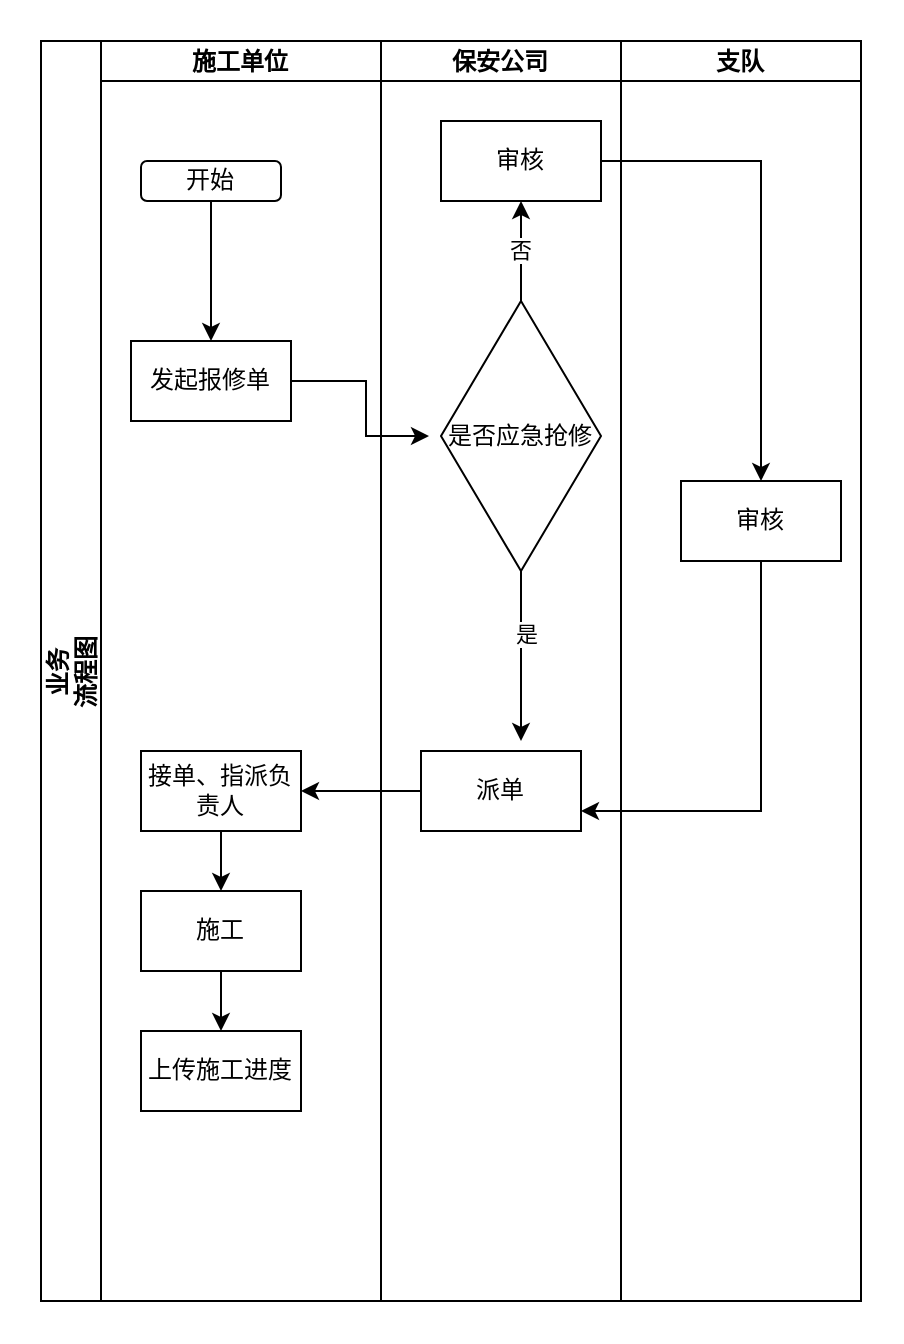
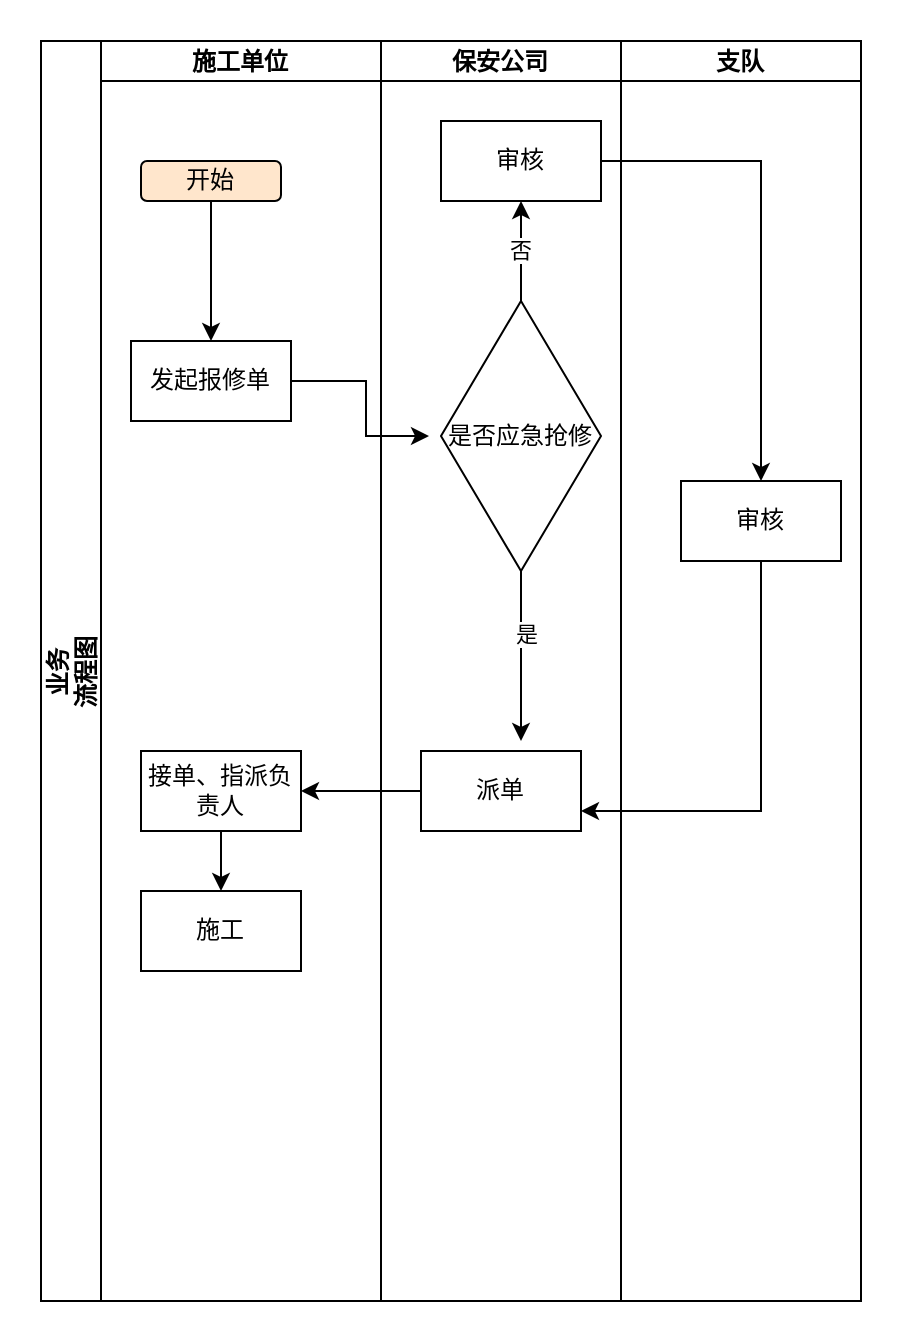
node "开始": fillcolor #ffffff -> #ffe6cc
edge "施工" -> "上传施工进度": removed
node "上传施工进度": removed
